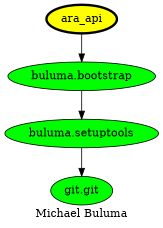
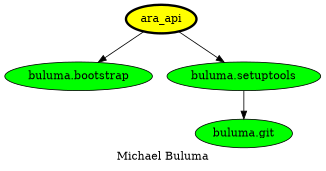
edge "buluma.bootstrap" -> "buluma.setuptools": now "ara_api" -> "buluma.setuptools"
node "git.git": label "git.git" -> "buluma.git"
